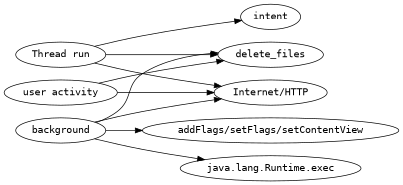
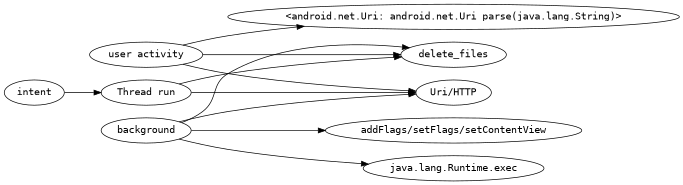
node "<android.net.Uri: android.net.Uri parse(java.lang.String)>": added
edge "Thread run" -> "intent": reversed
node "Internet/HTTP": label "Internet/HTTP" -> "Uri/HTTP"
